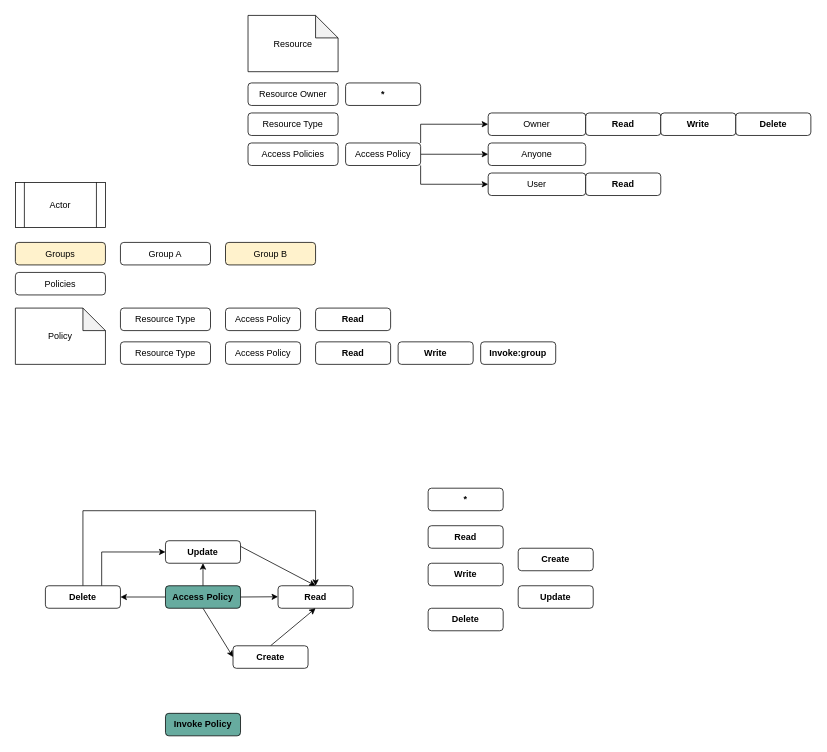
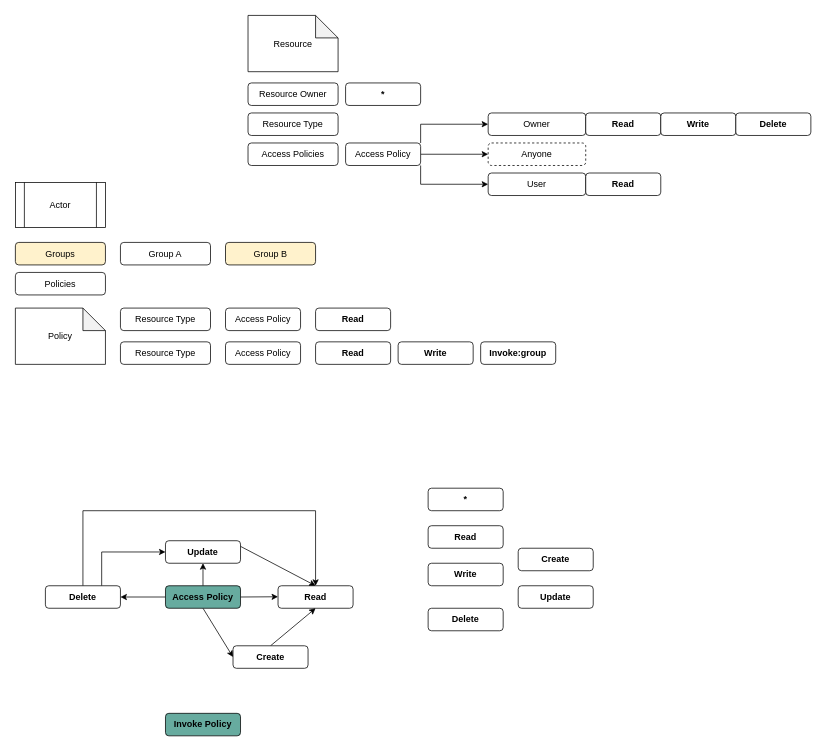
node "Anyone": style solid -> dashed
